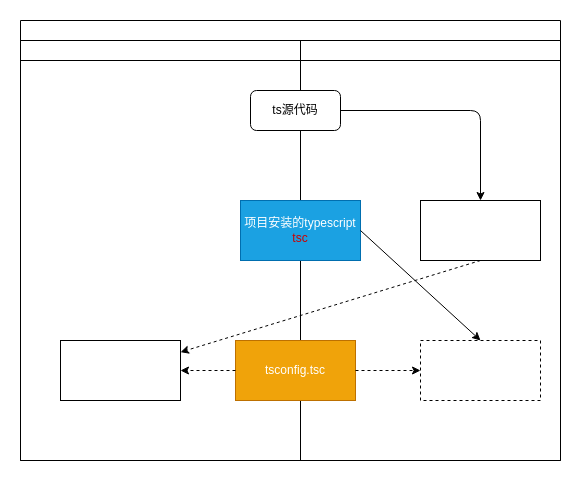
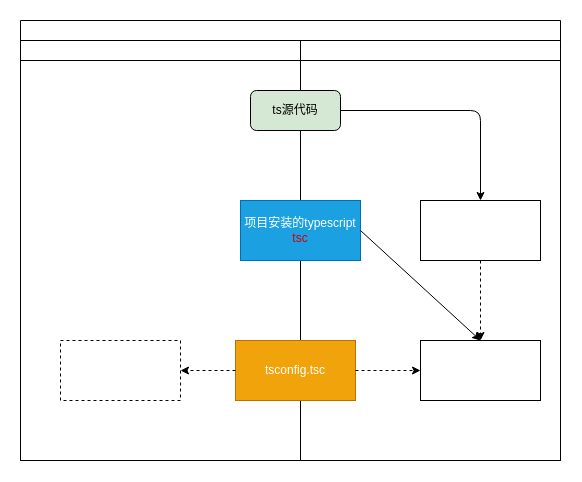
node "ts源代码": fillcolor #ffffff -> #d5e8d4
edge "ide代码类型检查模块" -> "ts代码编译": now "ide代码类型检查模块" -> "ts代码类型检查"
node "ts代码编译": style solid -> dashed
node "ts代码类型检查": style dashed -> solid
